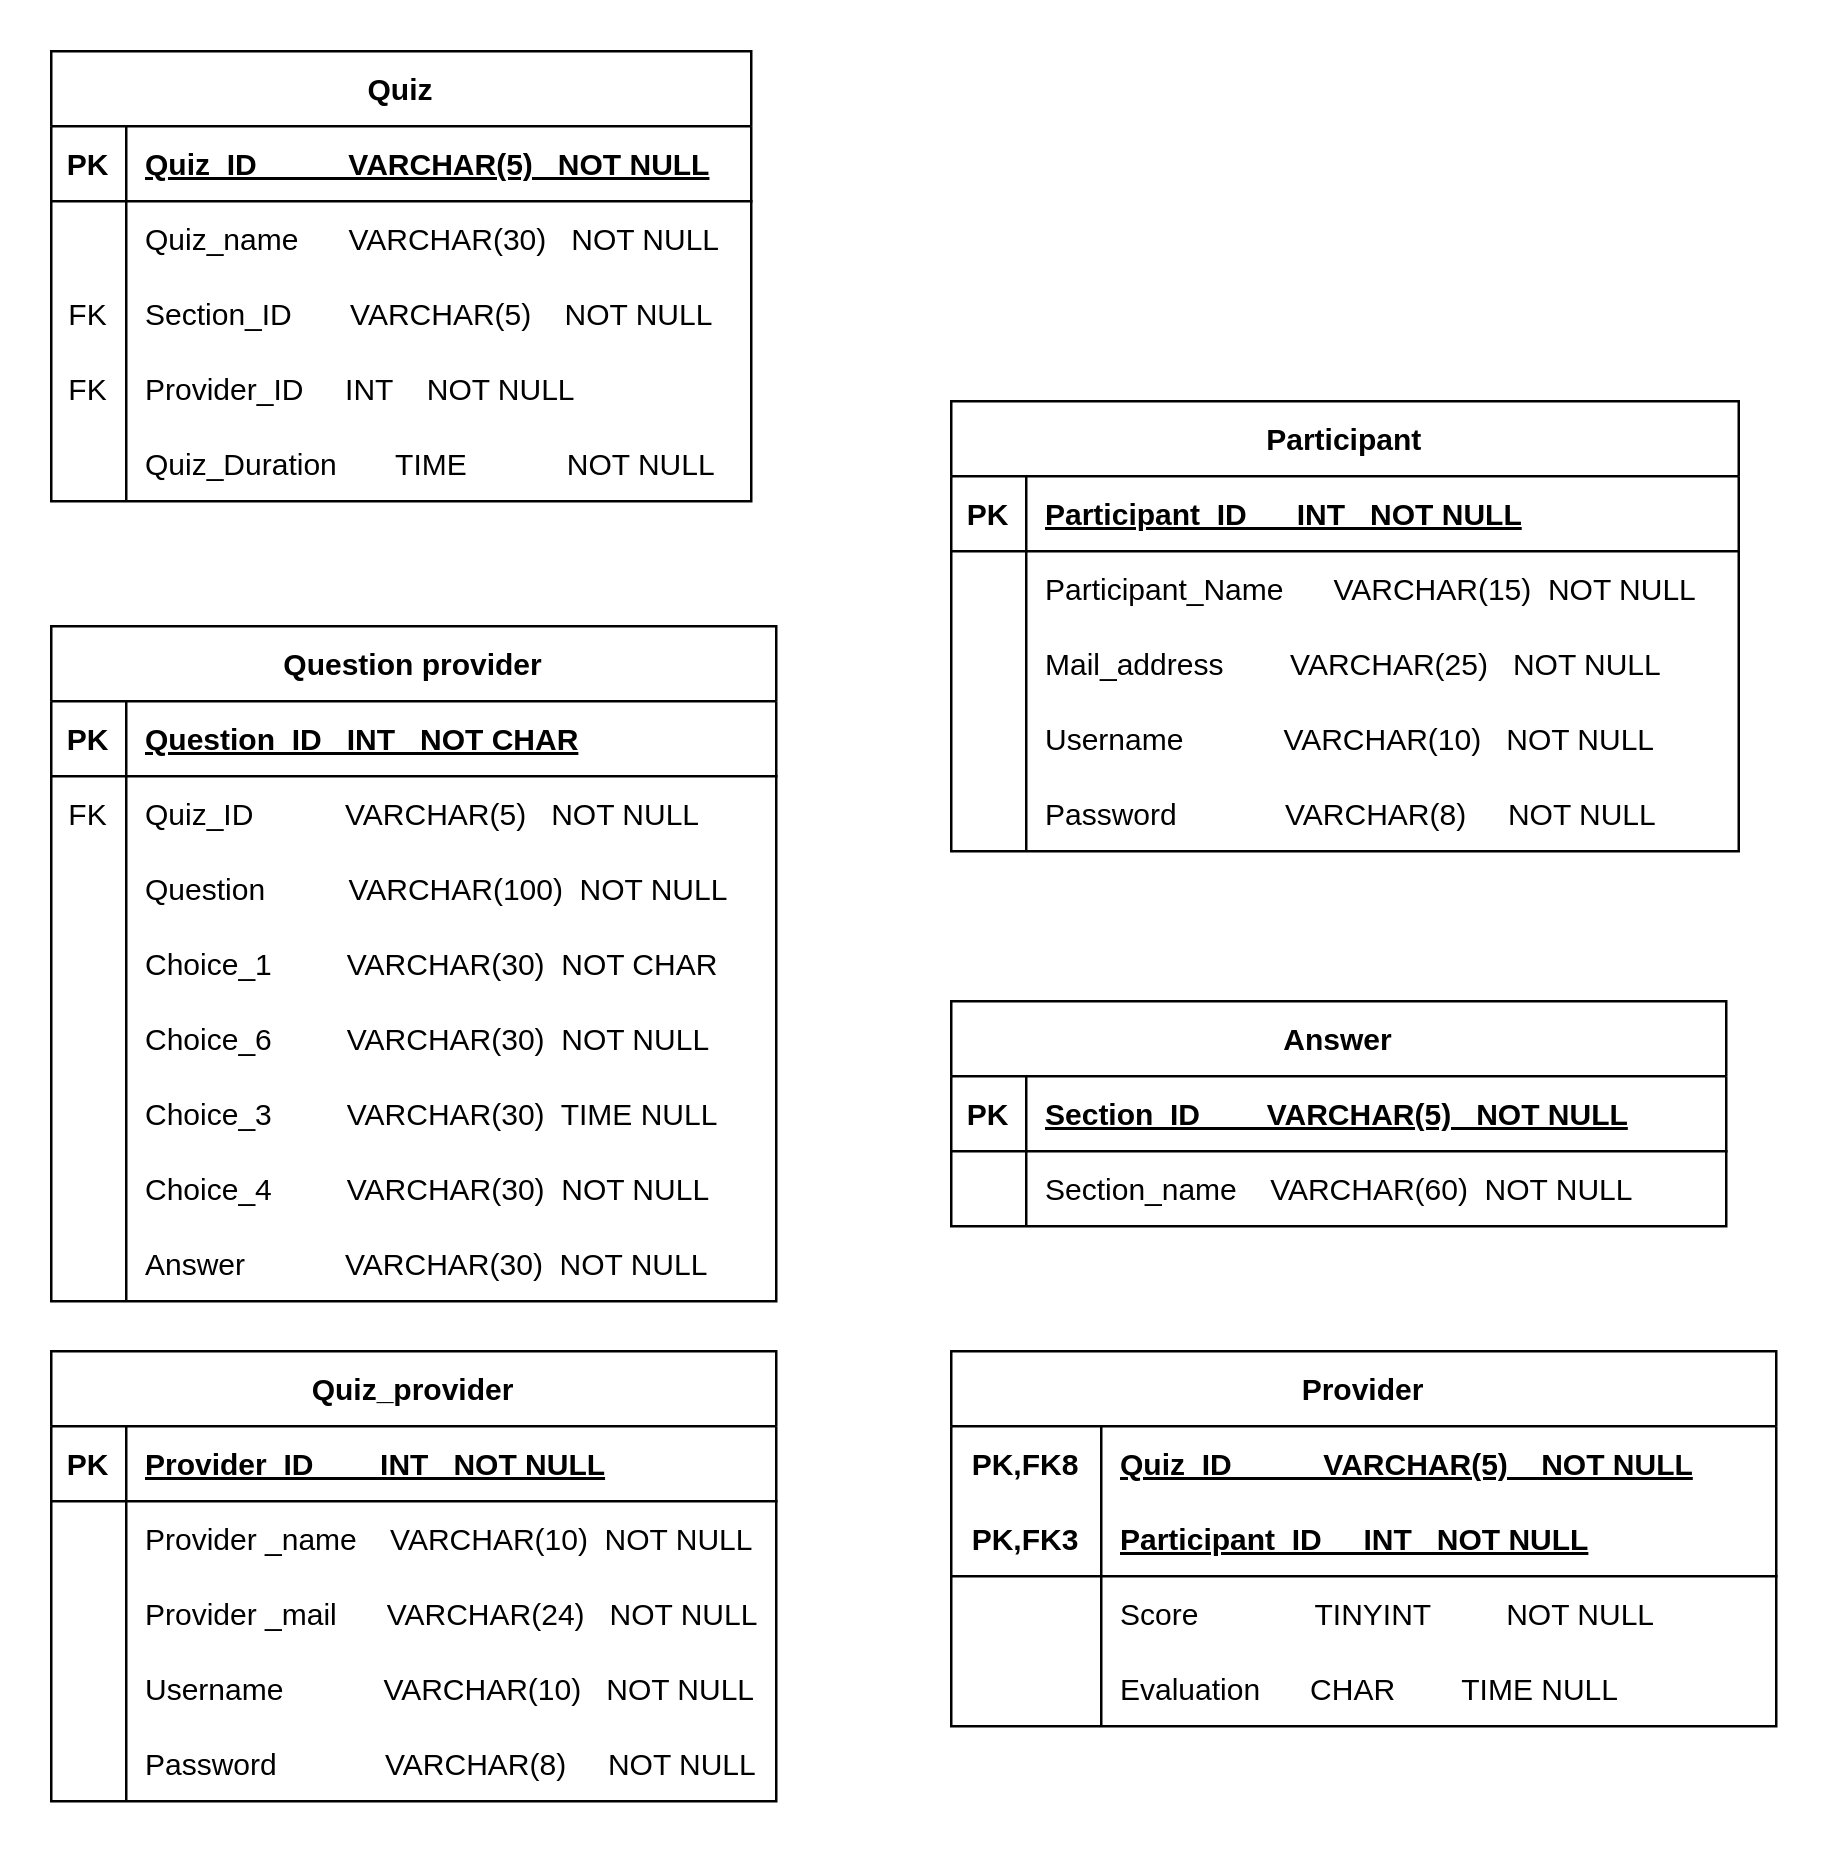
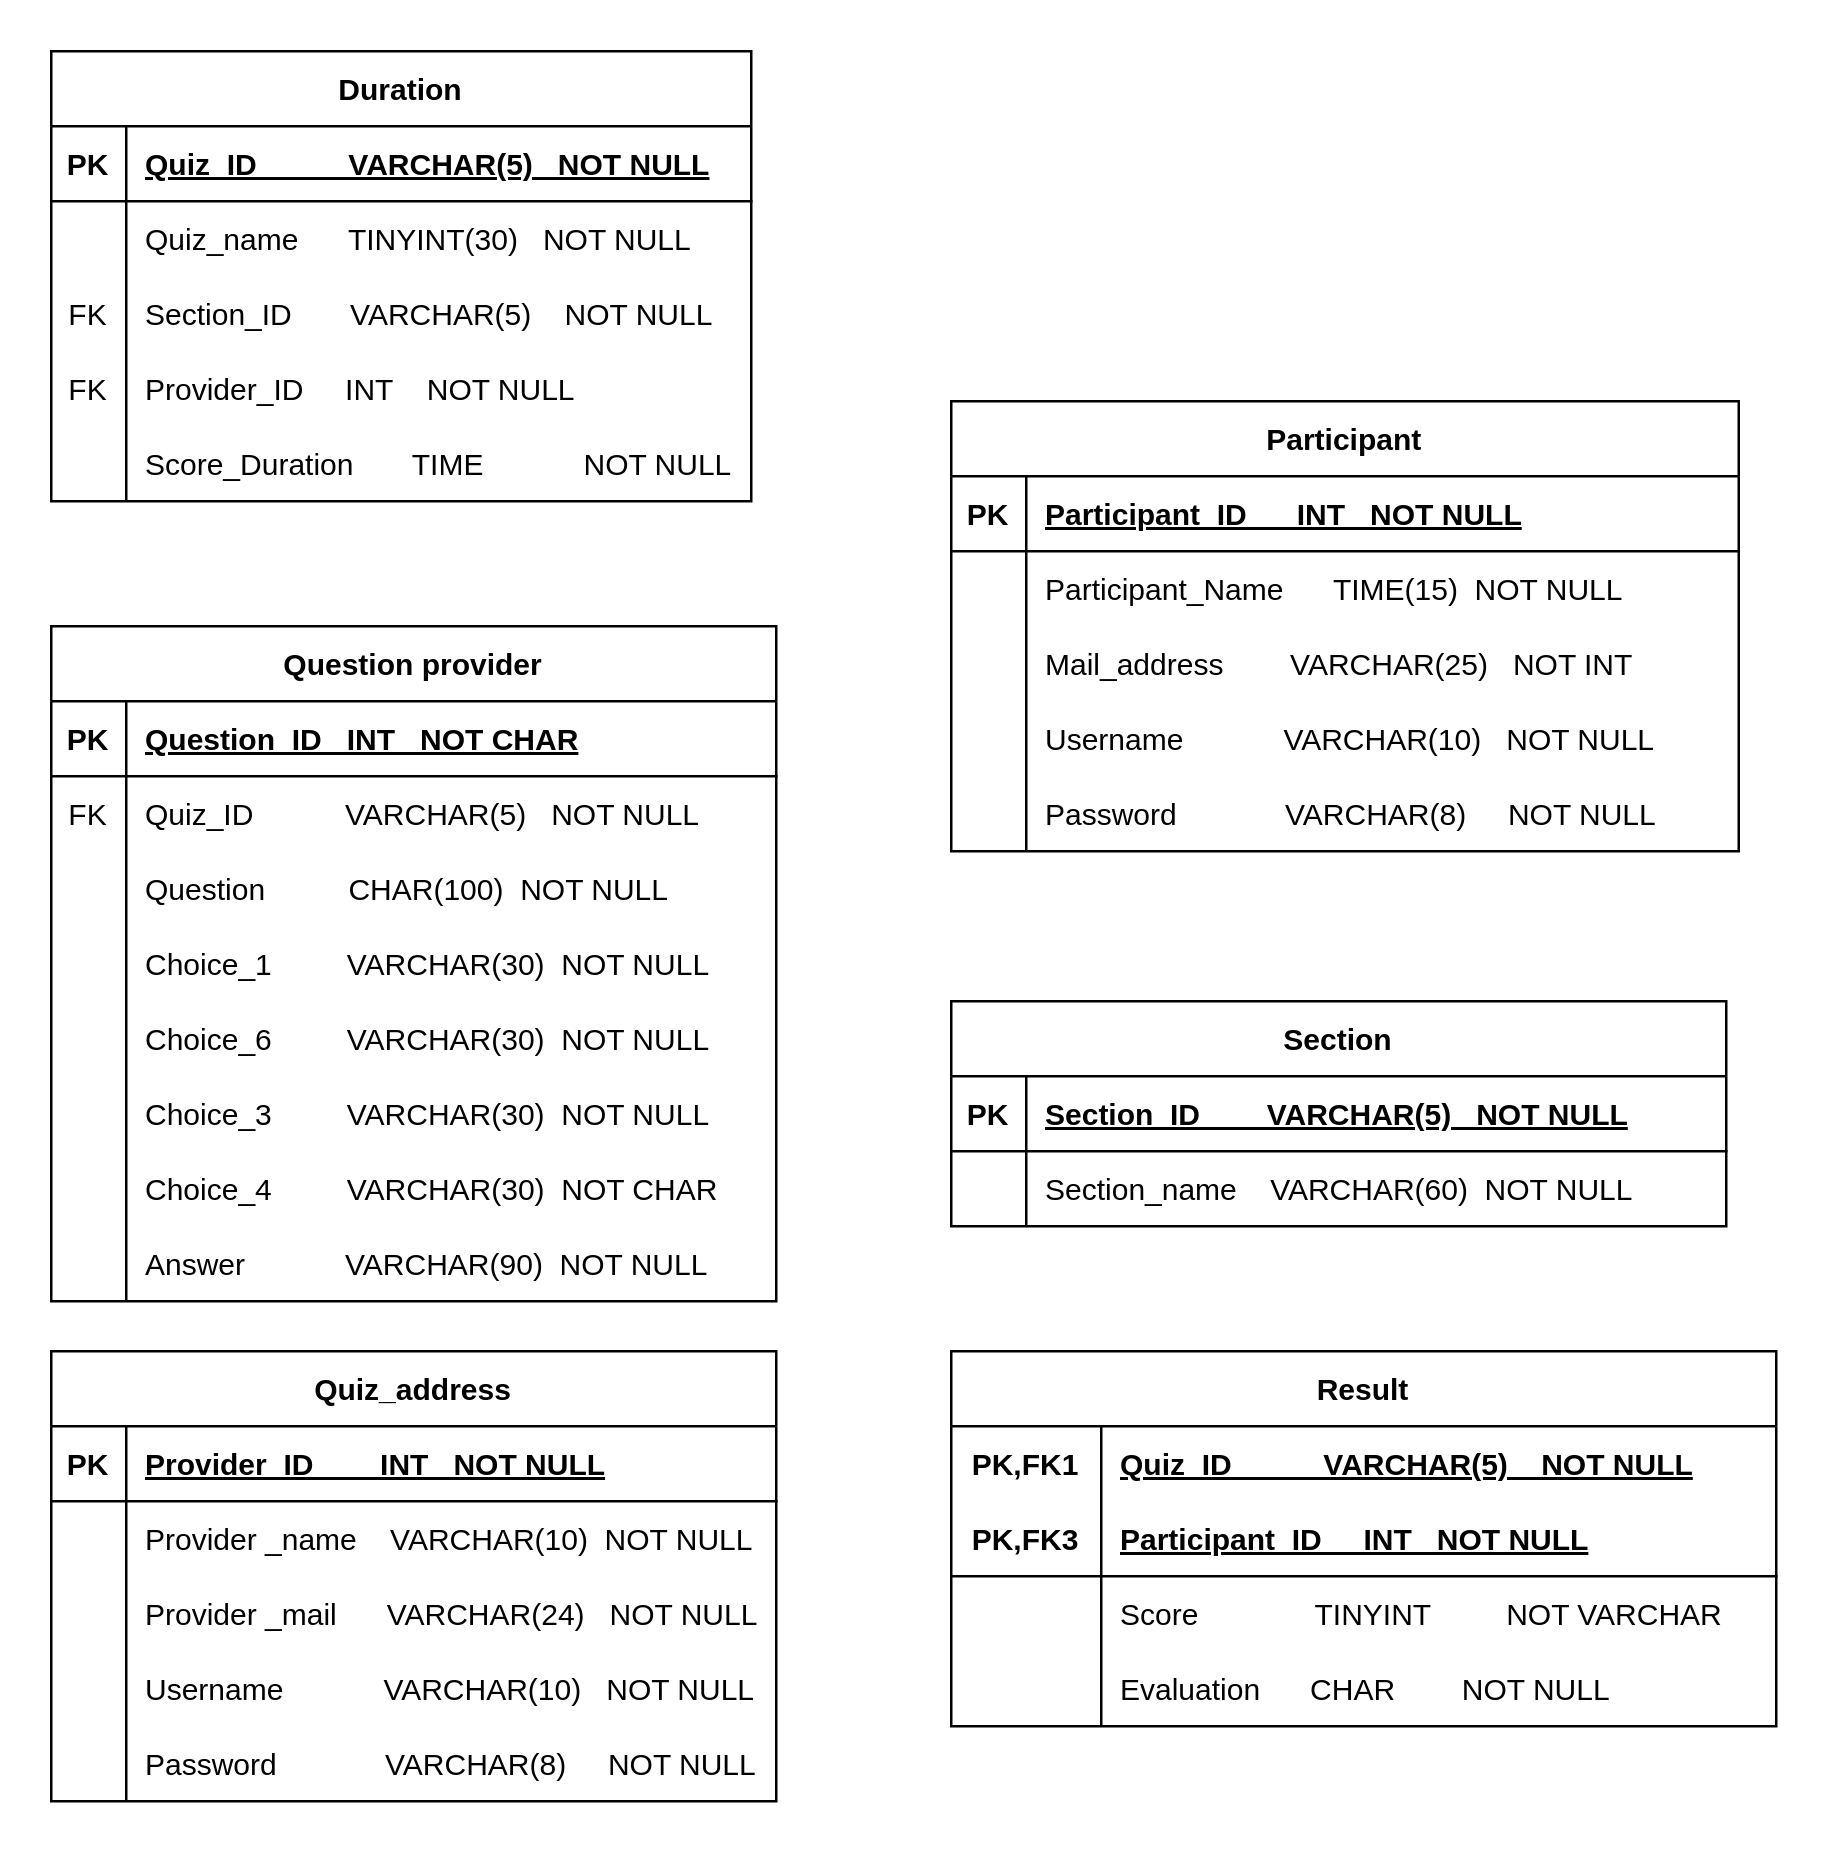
node "Quiz": label "Quiz" -> "Duration"
node "Quiz_name VARCHAR(30) NOT NULL": label "Quiz_name VARCHAR(30) NOT NULL" -> "Quiz_name TINYINT(30) NOT NULL"
node "Quiz_Duration TIME NOT NULL": label "Quiz_Duration TIME NOT NULL" -> "Score_Duration TIME NOT NULL"
node "Participant_Name VARCHAR(15) NOT NULL": label "Participant_Name VARCHAR(15) NOT NULL" -> "Participant_Name TIME(15) NOT NULL"
node "Mail_address VARCHAR(25) NOT NULL": label "Mail_address VARCHAR(25) NOT NULL" -> "Mail_address VARCHAR(25) NOT INT"
node "Question VARCHAR(100) NOT NULL": label "Question VARCHAR(100) NOT NULL" -> "Question CHAR(100) NOT NULL"
node "Choice_1 VARCHAR(30) NOT CHAR": label "Choice_1 VARCHAR(30) NOT CHAR" -> "Choice_1 VARCHAR(30) NOT NULL"
node "Answer": label "Answer" -> "Section"
node "Choice_3 VARCHAR(30) TIME NULL": label "Choice_3 VARCHAR(30) TIME NULL" -> "Choice_3 VARCHAR(30) NOT NULL"
node "Choice_4 VARCHAR(30) NOT NULL": label "Choice_4 VARCHAR(30) NOT NULL" -> "Choice_4 VARCHAR(30) NOT CHAR"
node "Answer VARCHAR(30) NOT NULL": label "Answer VARCHAR(30) NOT NULL" -> "Answer VARCHAR(90) NOT NULL"
node "Quiz_provider": label "Quiz_provider" -> "Quiz_address"
node "Provider": label "Provider" -> "Result"
node "PK,FK8": label "PK,FK8" -> "PK,FK1"
node "Score TINYINT NOT NULL": label "Score TINYINT NOT NULL" -> "Score TINYINT NOT VARCHAR"
node "Evaluation CHAR TIME NULL": label "Evaluation CHAR TIME NULL" -> "Evaluation CHAR NOT NULL"
